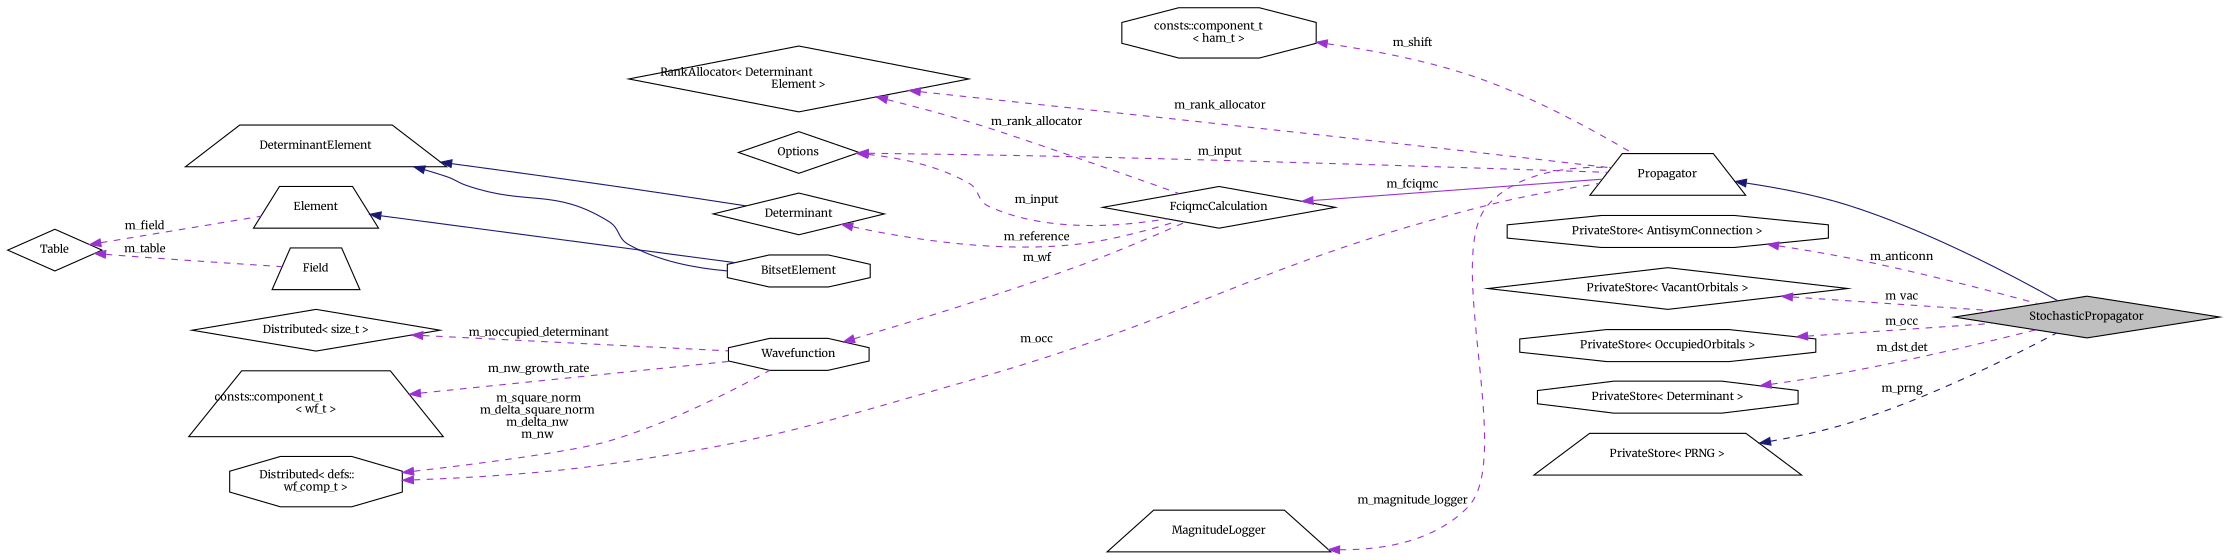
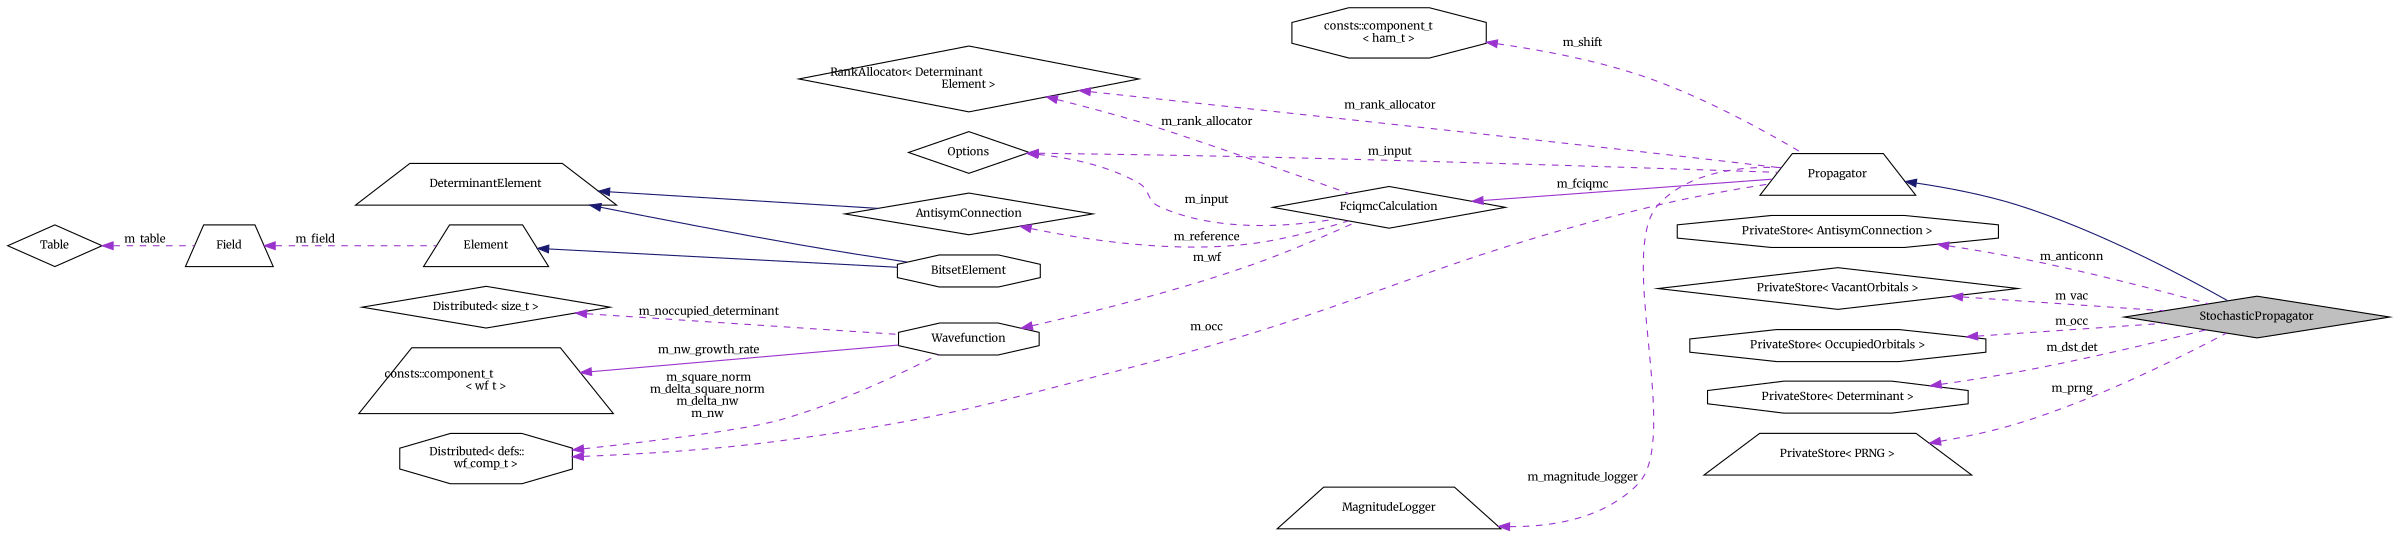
node "Determinant": label "Determinant" -> "AntisymConnection"
edge "Element" -> "Table": now "Element" -> "Field"
edge "Wavefunction" -> "consts::component_t < wf_t >": style dashed -> solid
edge "StochasticPropagator" -> "PrivateStore< PRNG >": color midnightblue -> darkorchid3
